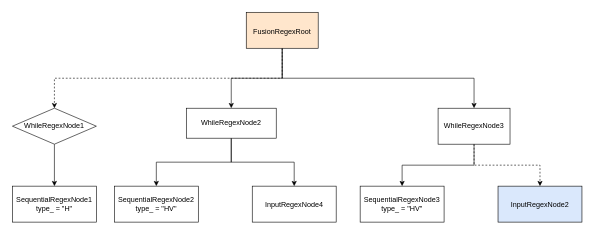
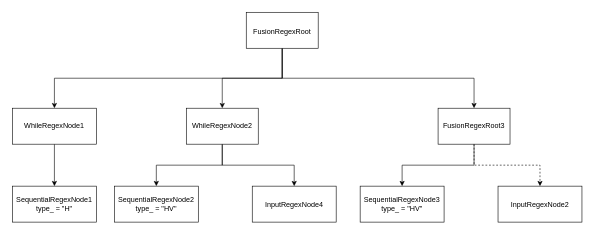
node "FusionRegexRoot": fillcolor #ffe6cc -> #ffffff
edge "FusionRegexRoot" -> "WhileRegexNode1": style dashed -> solid
node "WhileRegexNode2": size 90x30 -> 72x36
node "WhileRegexNode1": shape diamond -> rectangle
node "WhileRegexNode3": label "WhileRegexNode3" -> "FusionRegexRoot3"
node "InputRegexNode2": fillcolor #dae8fc -> #ffffff
